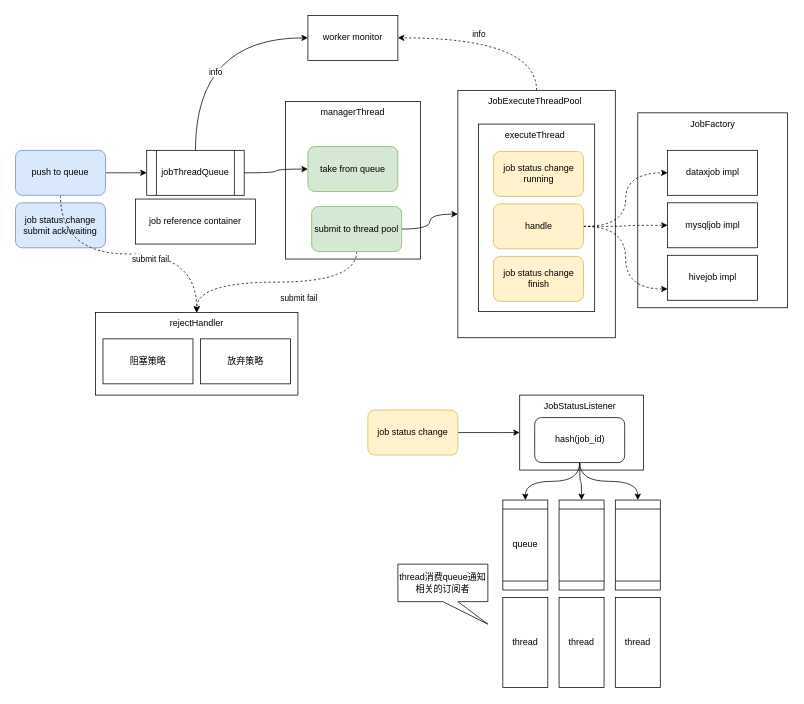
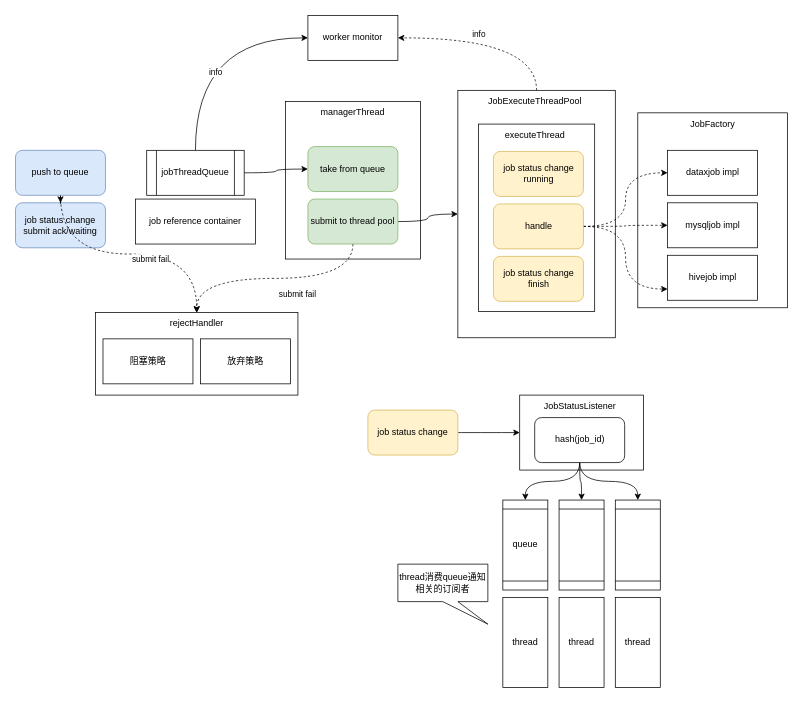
edge "push to queue" -> "jobThreadQueue": now "push to queue" -> "job status change submit ack/waiting"
node "submit to thread pool": moved (357, 229) -> (353, 222)
